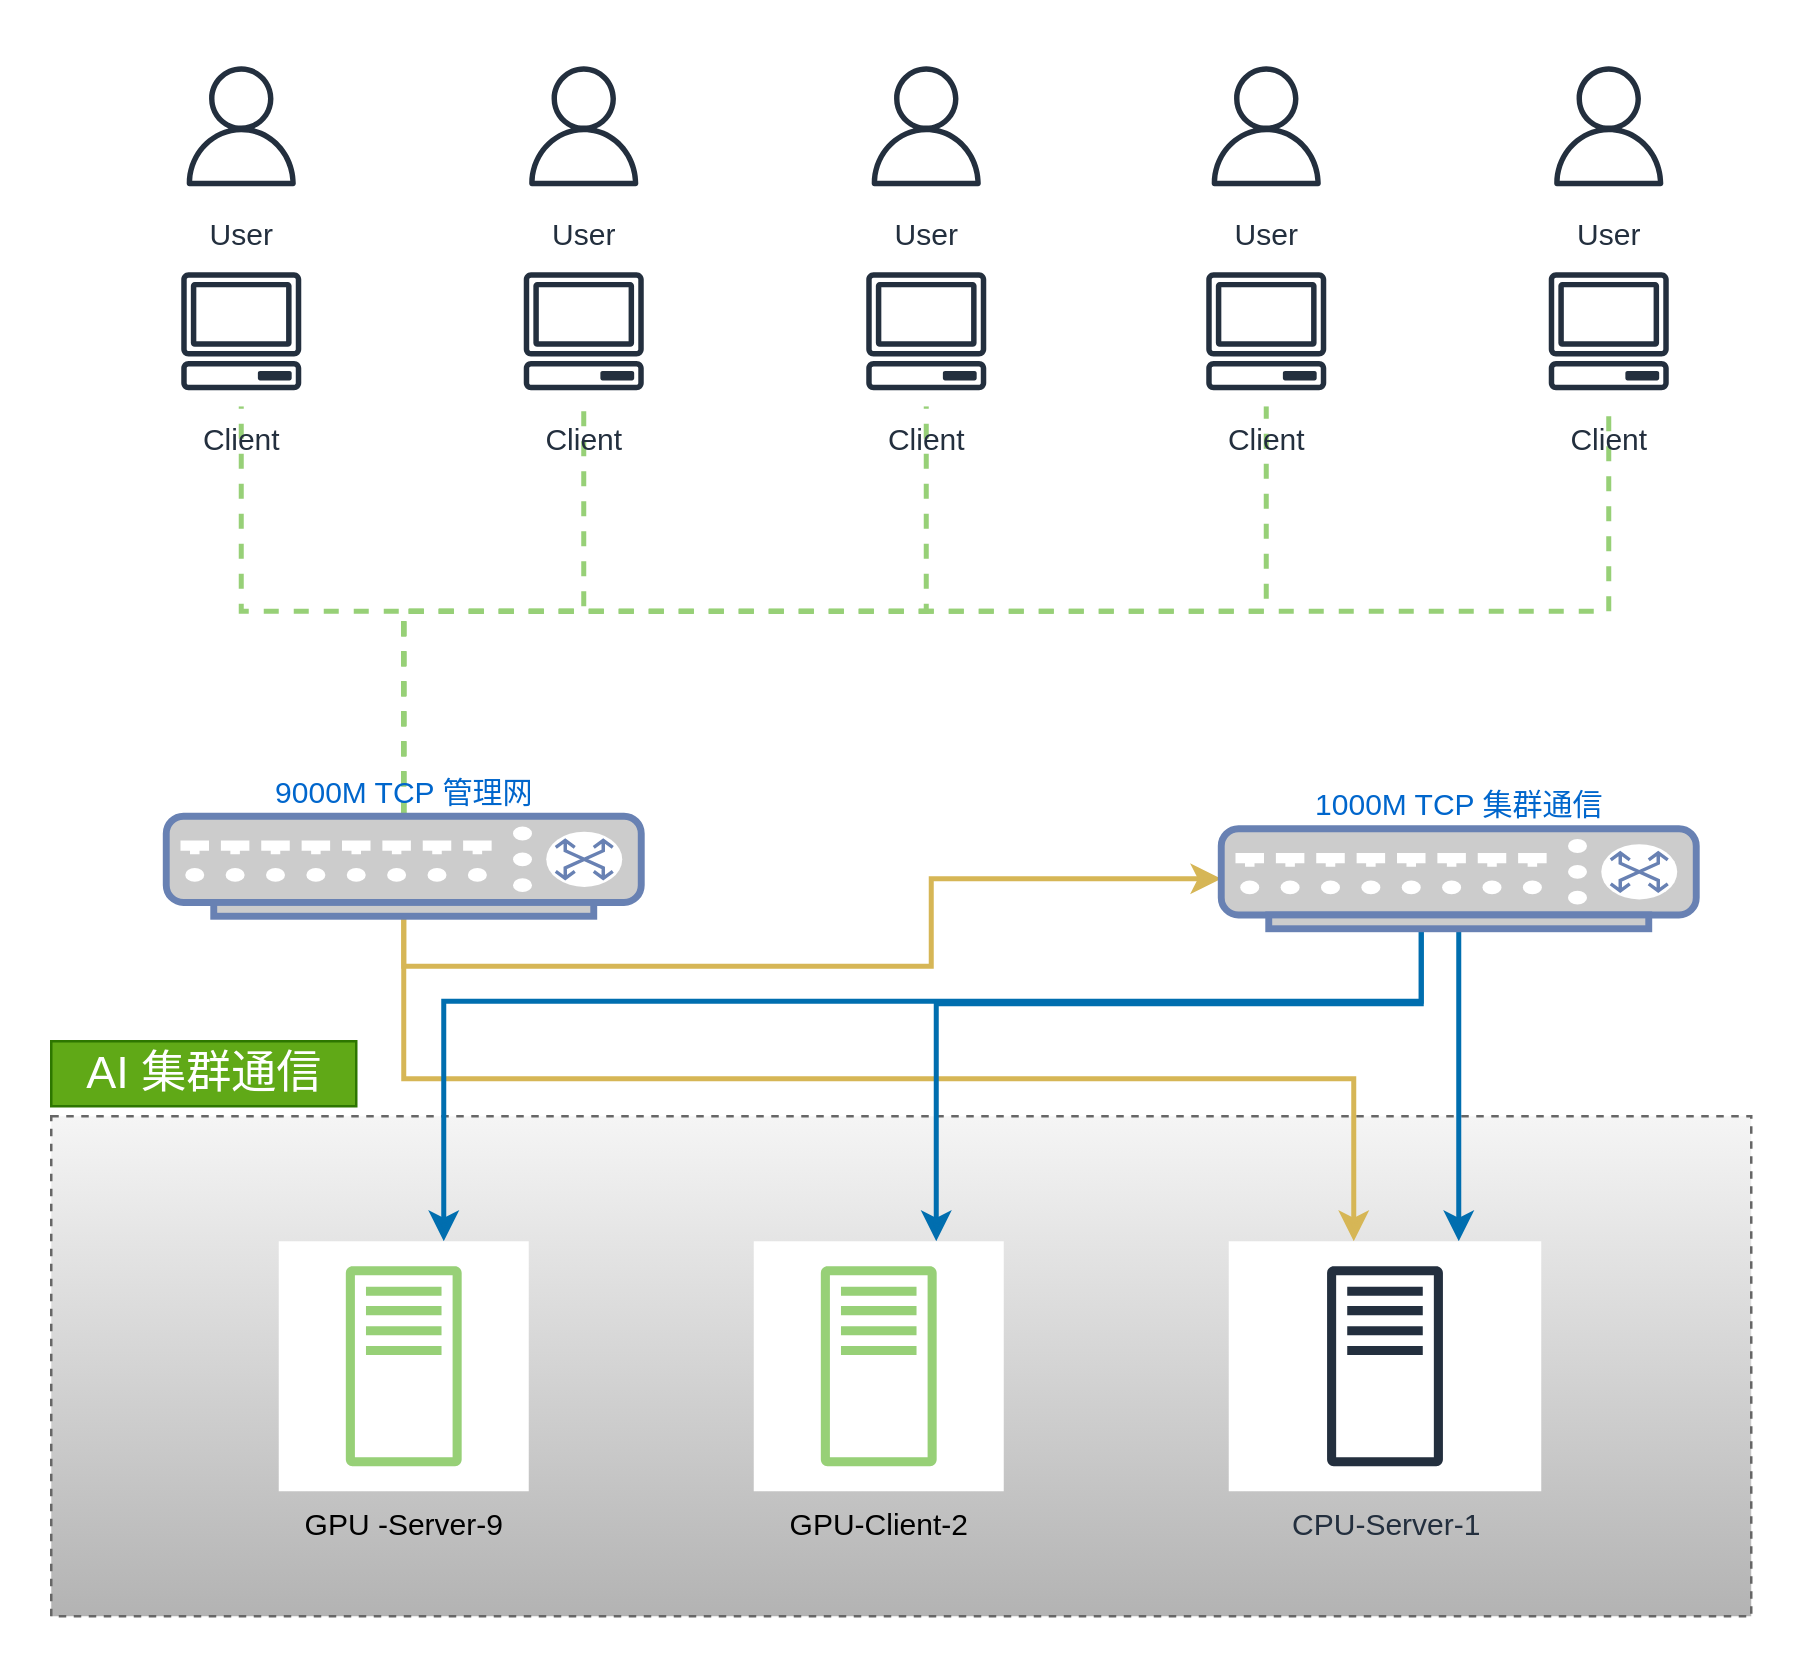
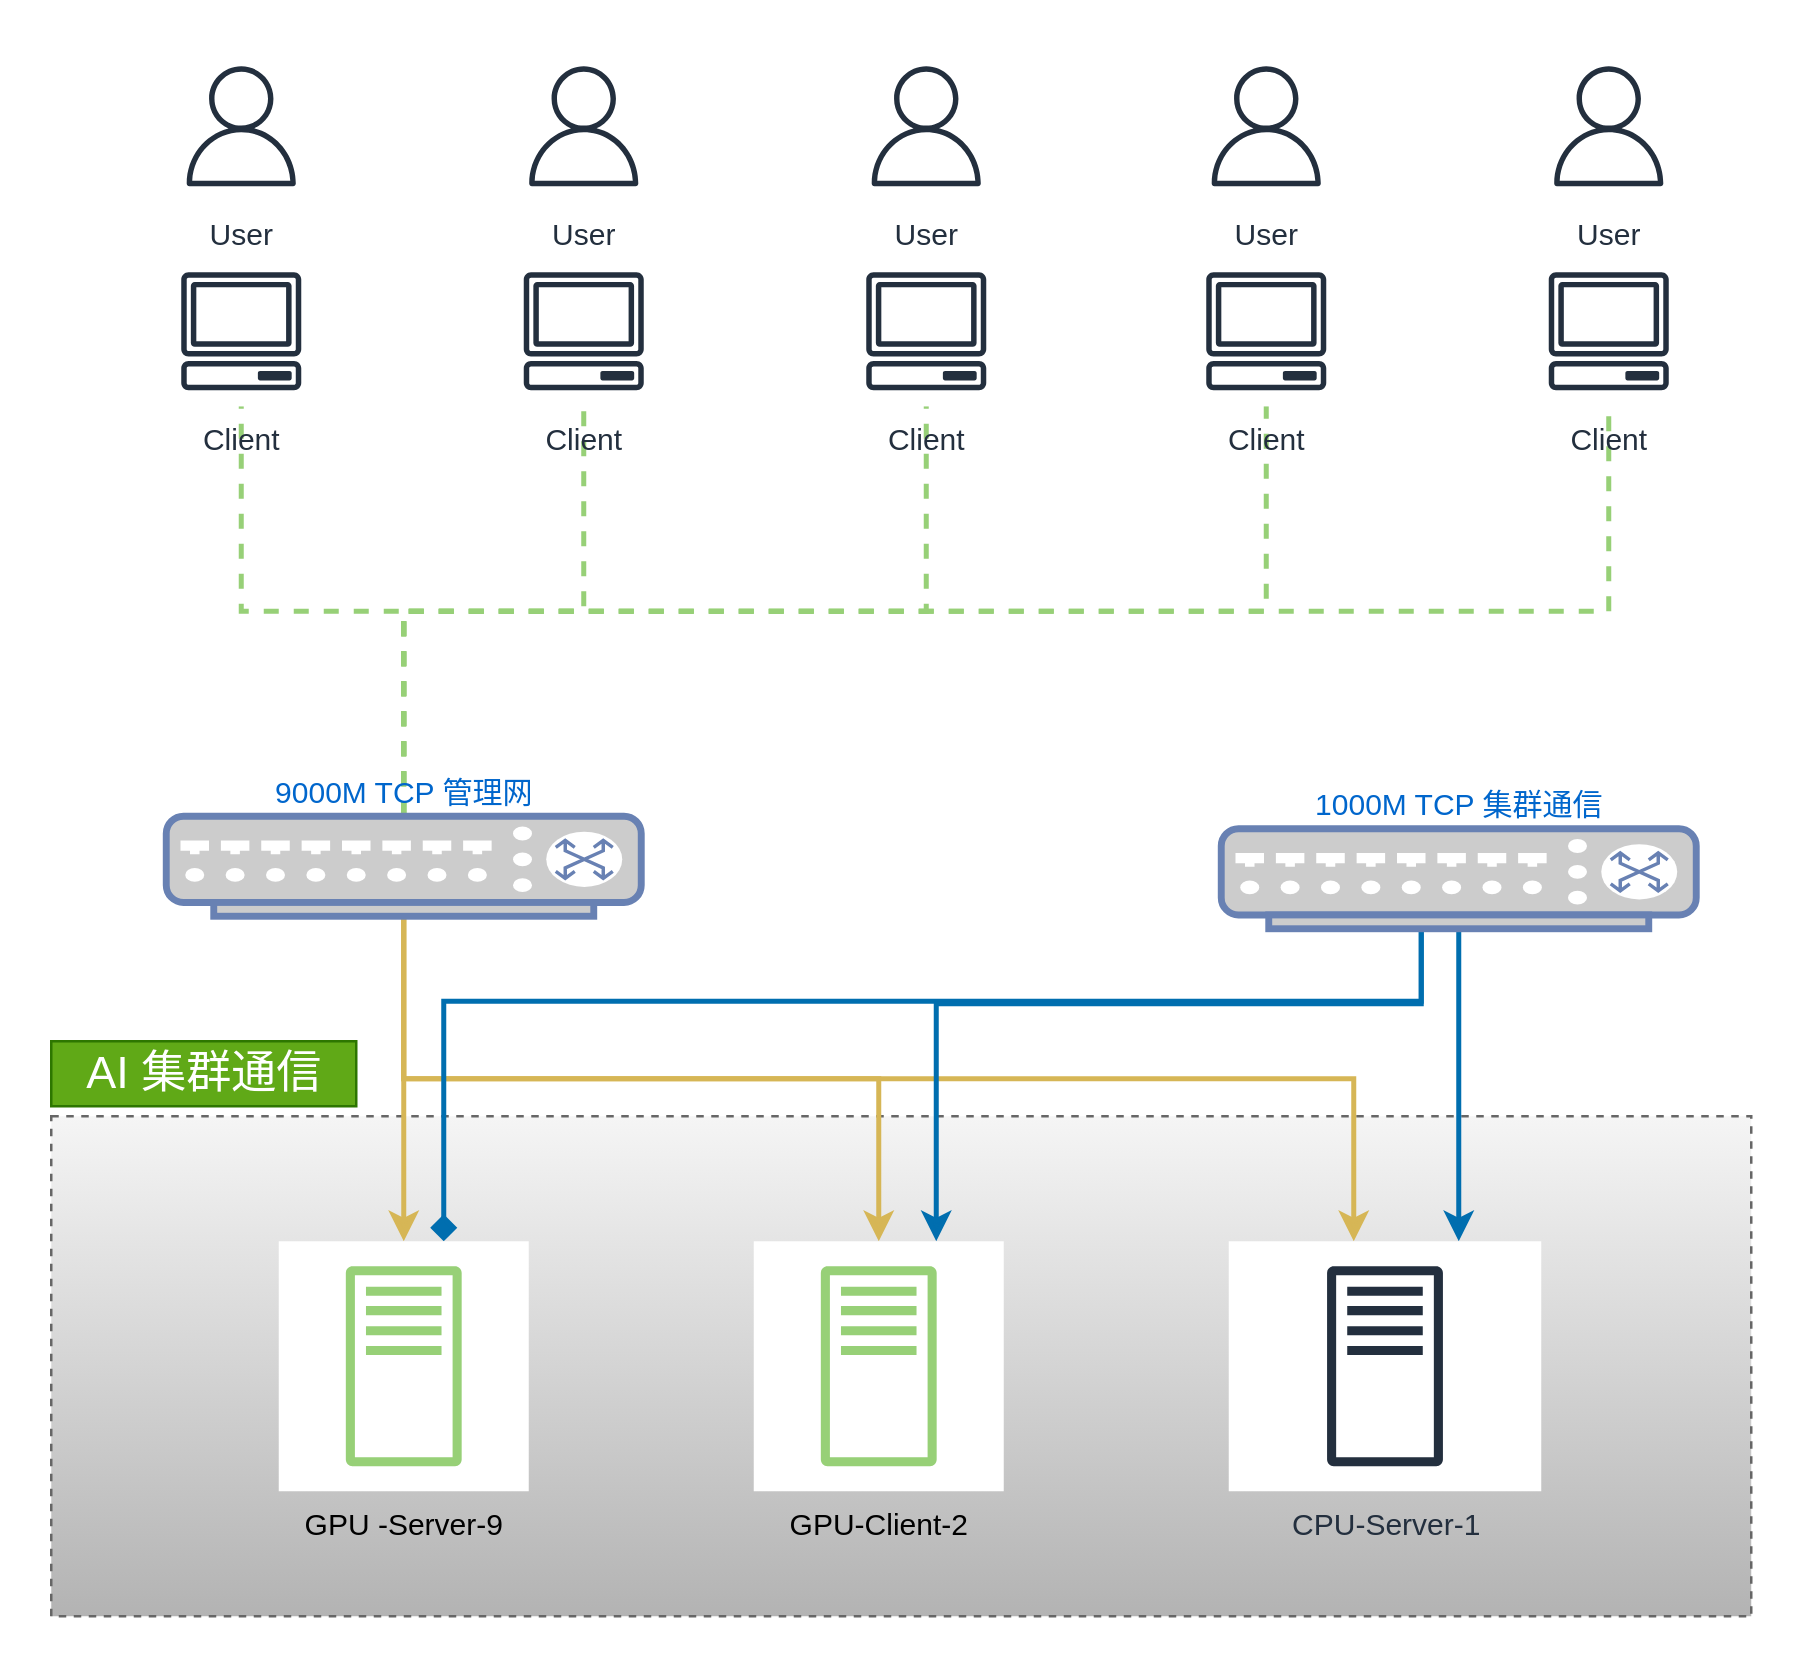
edge "9000M TCP 管理网" -> "1000M TCP 集群通信": now "9000M TCP 管理网" -> "GPU-Client-2"
edge "9000M TCP 管理网" -> "GPU -Server-9": added
edge "1000M TCP 集群通信" -> "GPU -Server-9": arrowhead classic -> diamond
